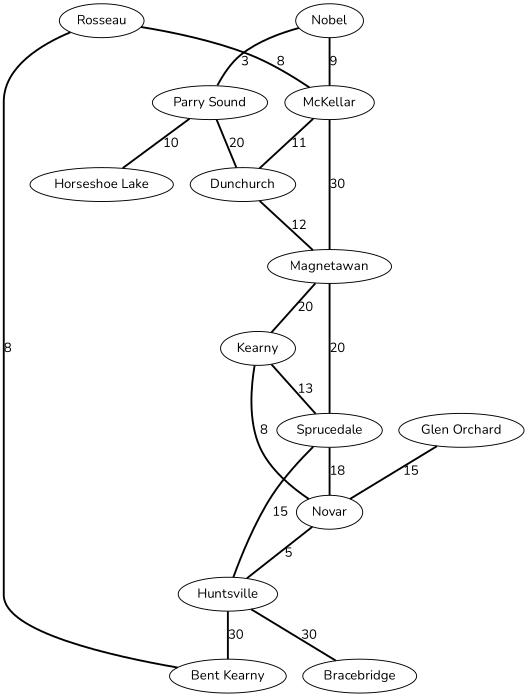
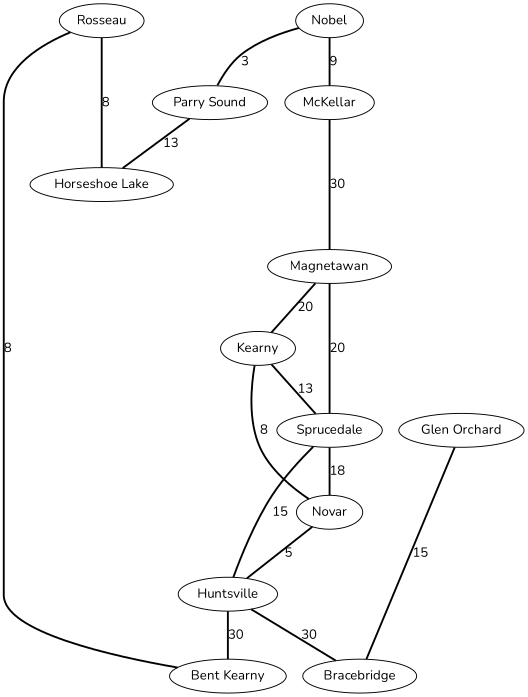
edge "Rosseau" -- "McKellar": now "Rosseau" -- "Horseshoe Lake"
edge "Parry Sound" -- "Horseshoe Lake": label "10" -> "13"
node "Dunchurch": removed
edge "Glen Orchard" -- "Novar": now "Glen Orchard" -- "Bracebridge"
